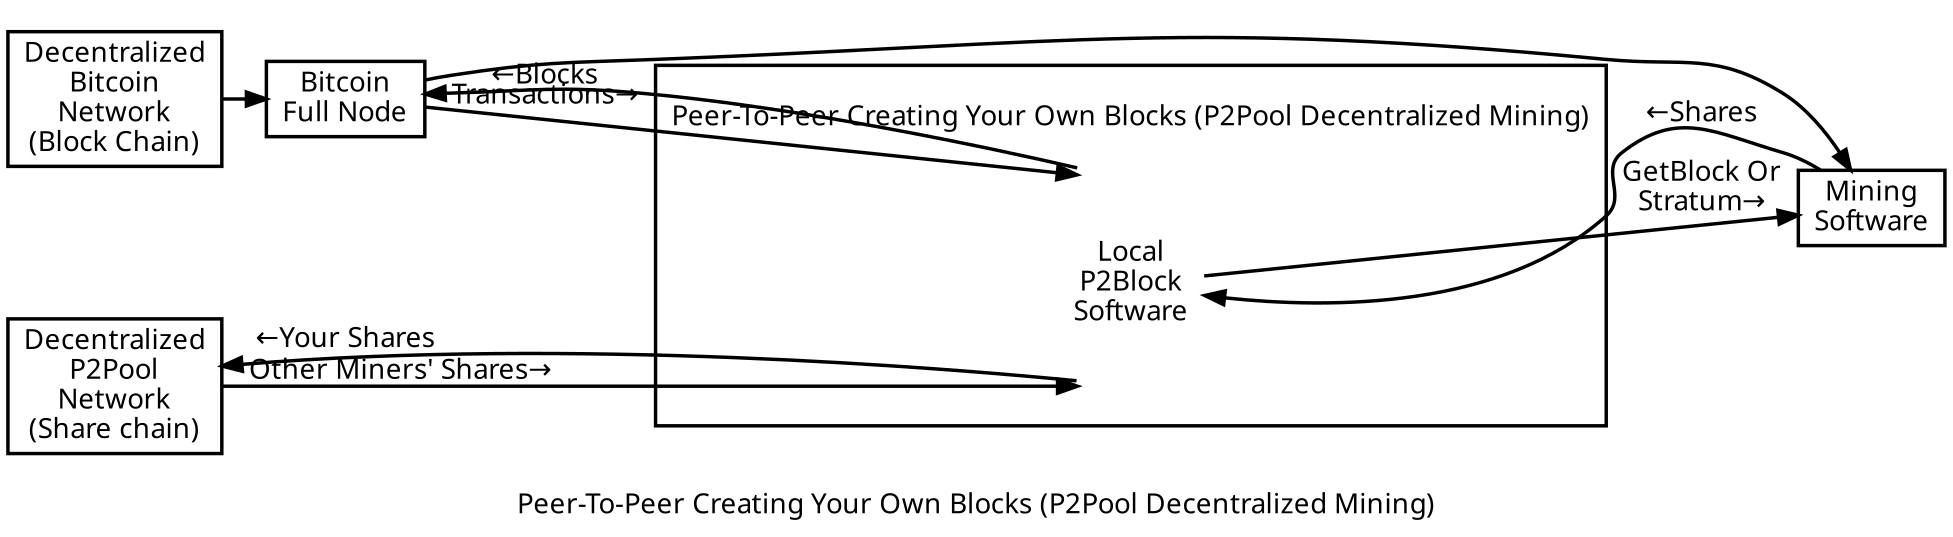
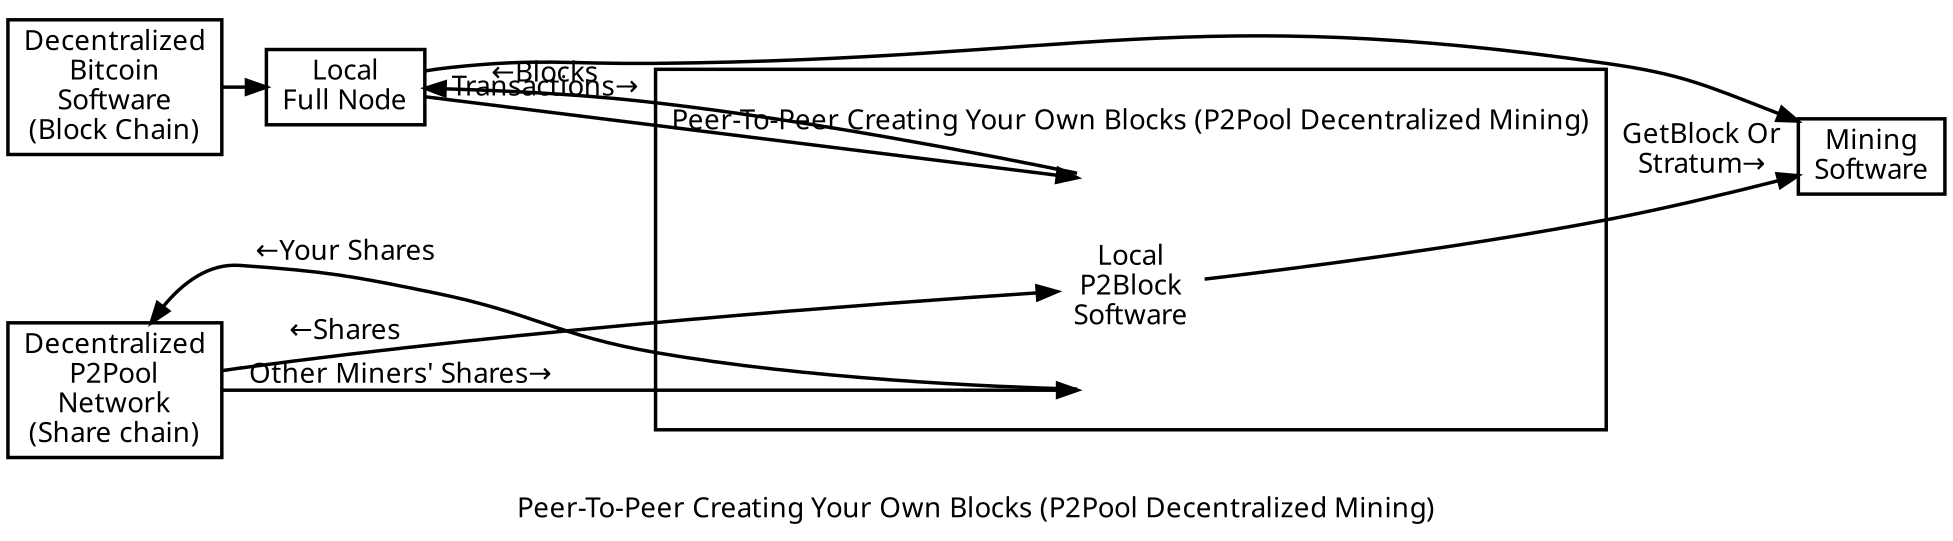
node "Decentralized Bitcoin Network (Block Chain)": label "Decentralized Bitcoin Network (Block Chain)" -> "Decentralized Bitcoin Software (Block Chain)"
node "Bitcoin Full Node": label "Bitcoin Full Node" -> "Local Full Node"
edge "Mining Software" -> "Local P2Block Software": now "Decentralized P2Pool Network (Share chain)" -> "Local P2Block Software"
